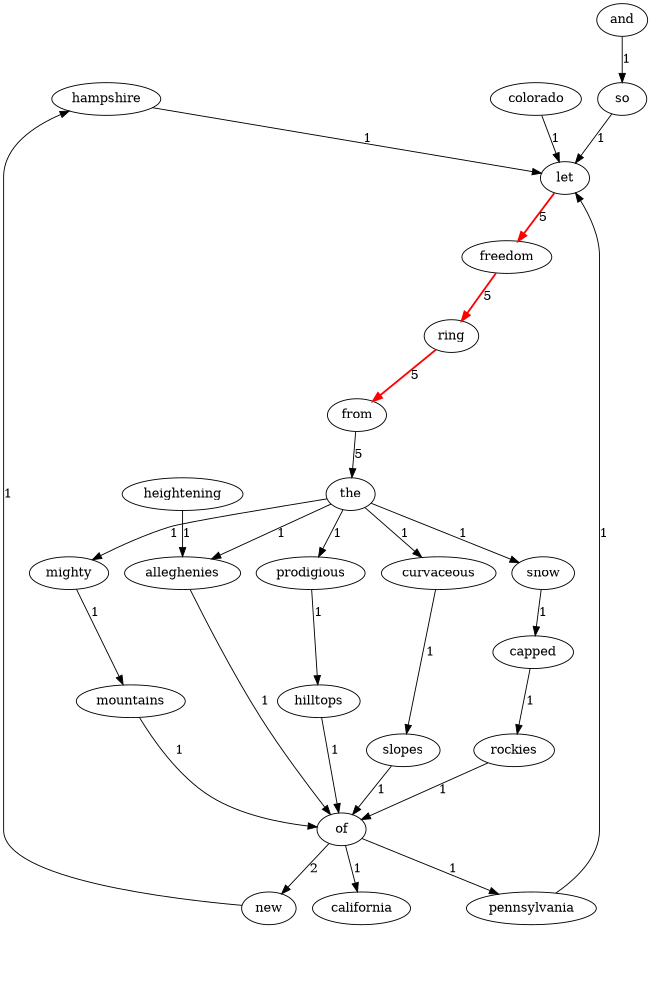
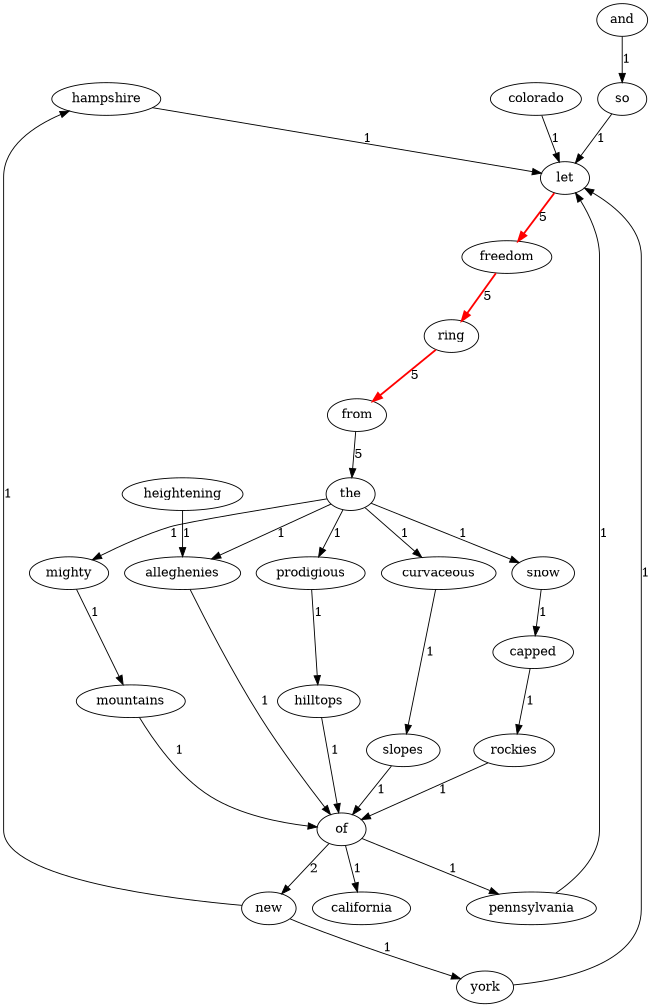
node "york": added
